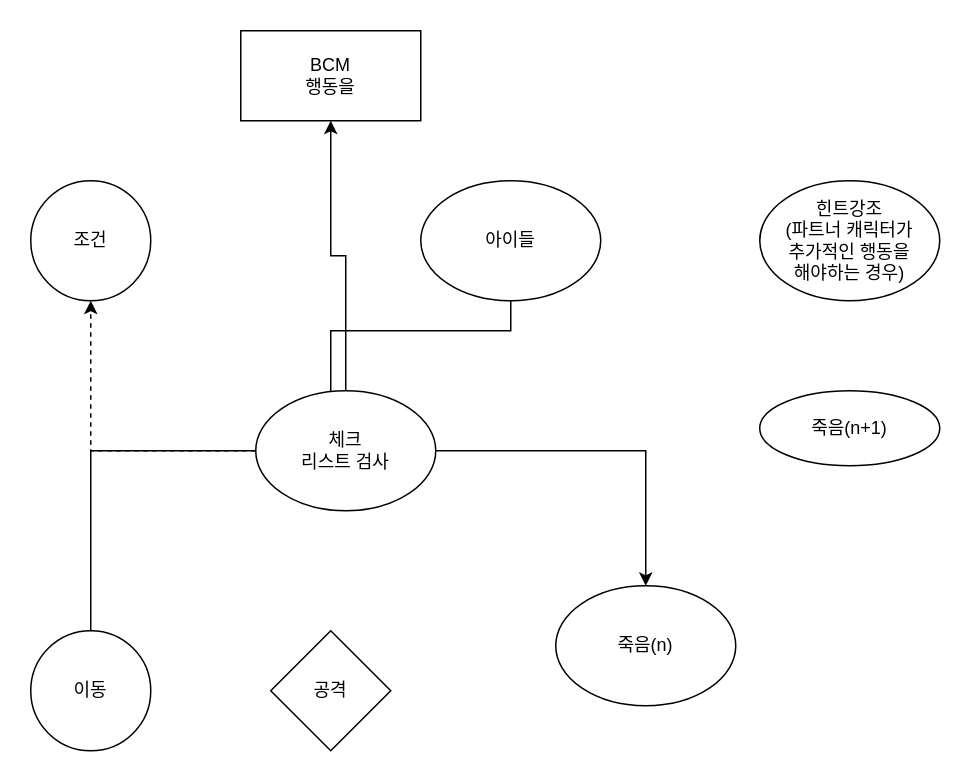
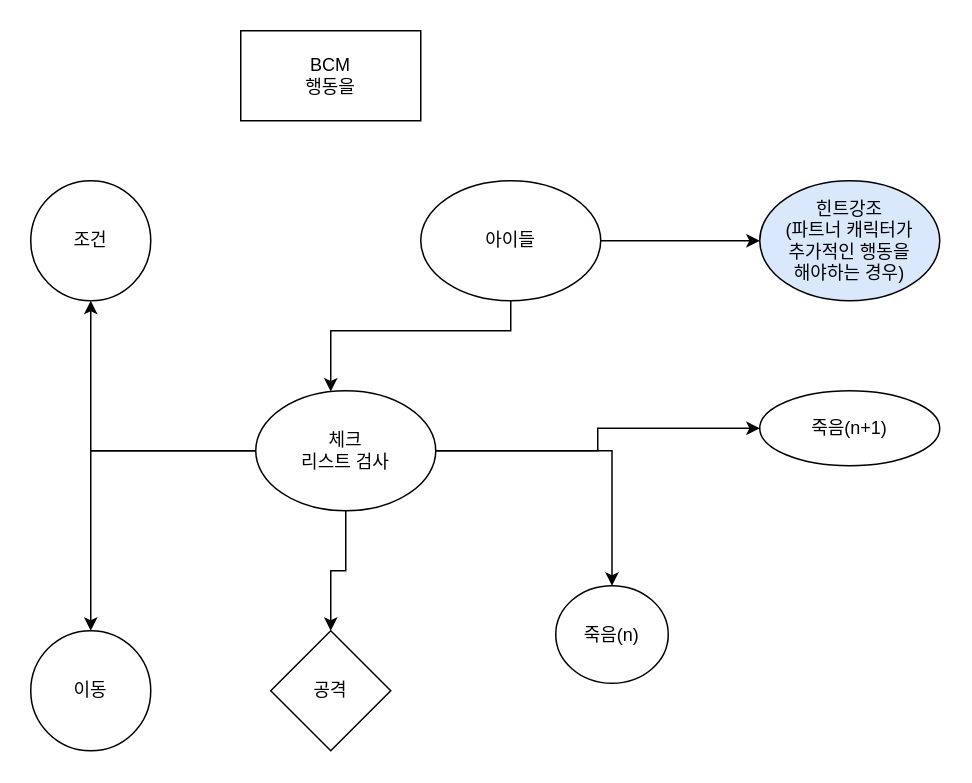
edge "아이들" -> "힌트강조 (파트너 캐릭터가 추가적인 행동을 해야하는 경우)": added
node "힌트강조 (파트너 캐릭터가 추가적인 행동을 해야하는 경우)": fillcolor #ffffff -> #dae8fc
edge "체크 리스트 검사" -> "BCM 행동을": now "체크 리스트 검사" -> "공격"
edge "체크 리스트 검사" -> "조건": style dashed -> solid
edge "아이들" -- "체크 리스트 검사": arrowhead none -> classic
edge "체크 리스트 검사" -> "죽음(n+1)": added
edge "체크 리스트 검사" -- "이동": arrowhead none -> classic
node "죽음(n)": size 180x120 -> 113x98
